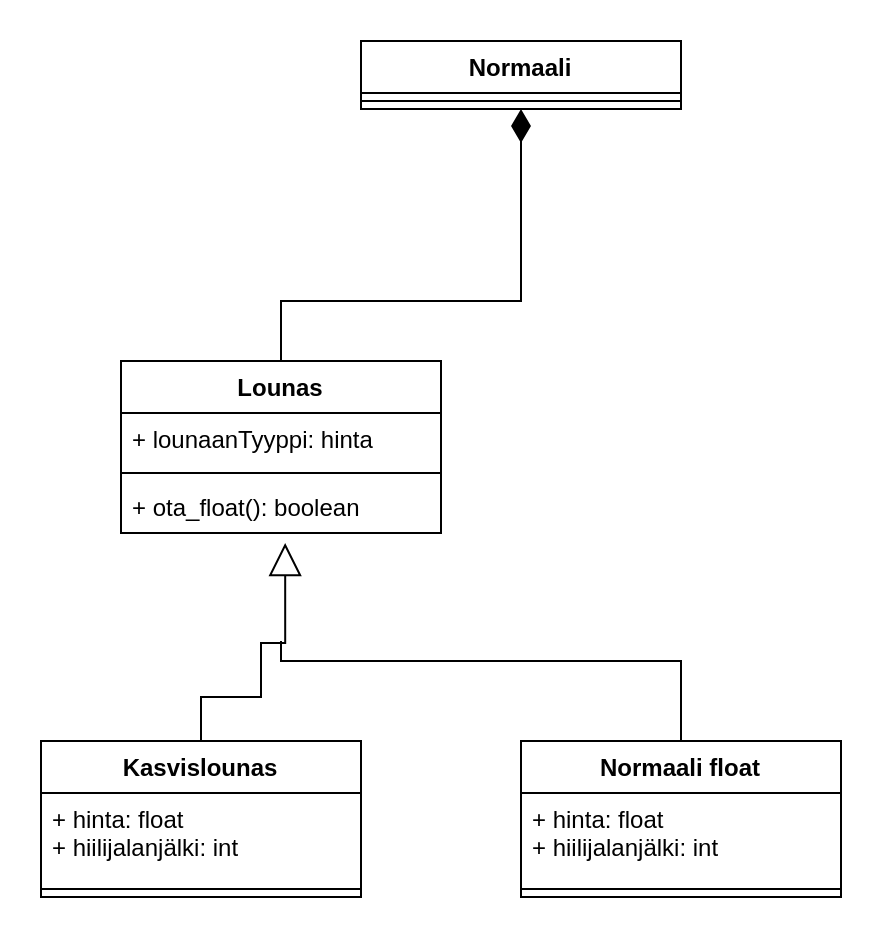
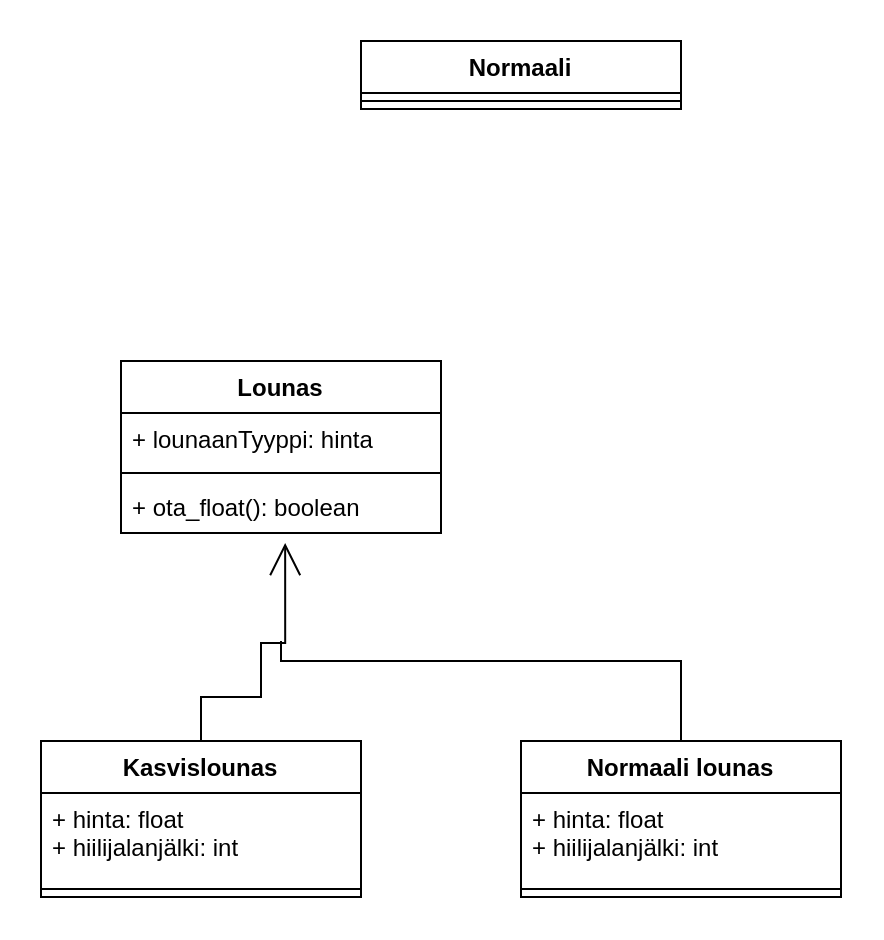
edge "Lounas" -> "Normaali": removed
edge "Kasvislounas" -> "+ ota_float(): boolean": arrowhead block -> open
node "Normaali float": label "Normaali float" -> "Normaali lounas"
